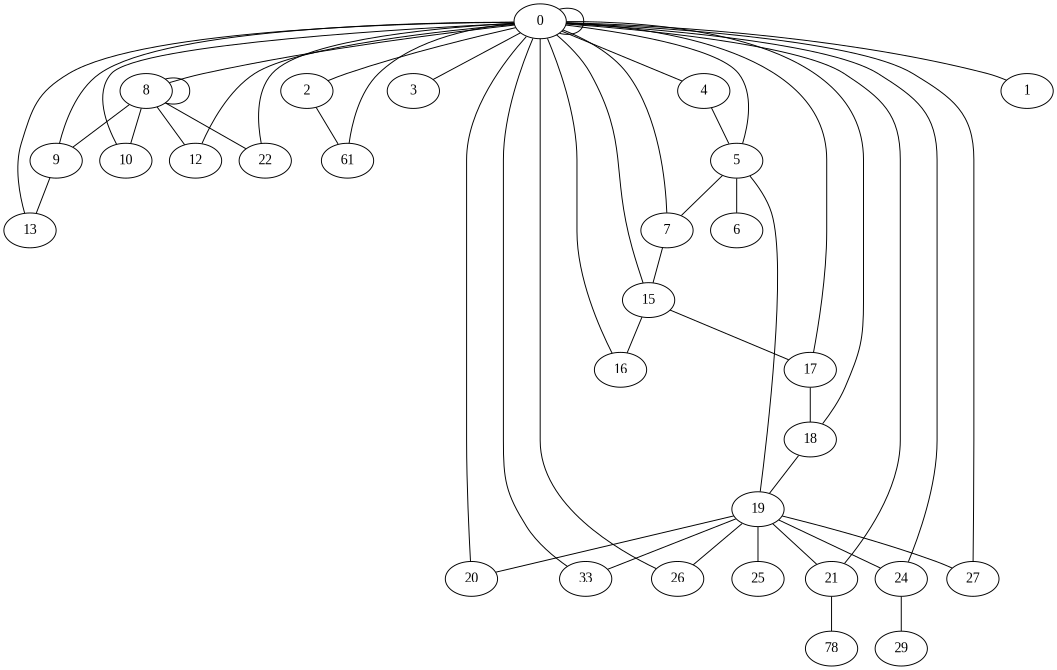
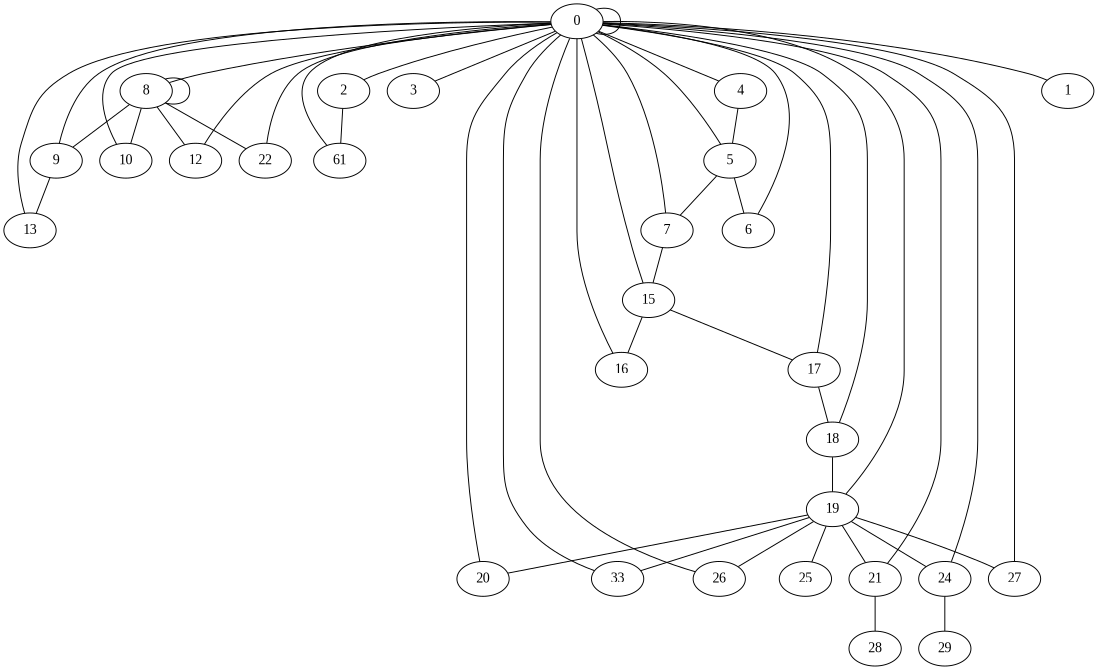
edge "0" -- "6": added
edge "5" -- "19": now "0" -- "19"
node "78": label "78" -> "28"
